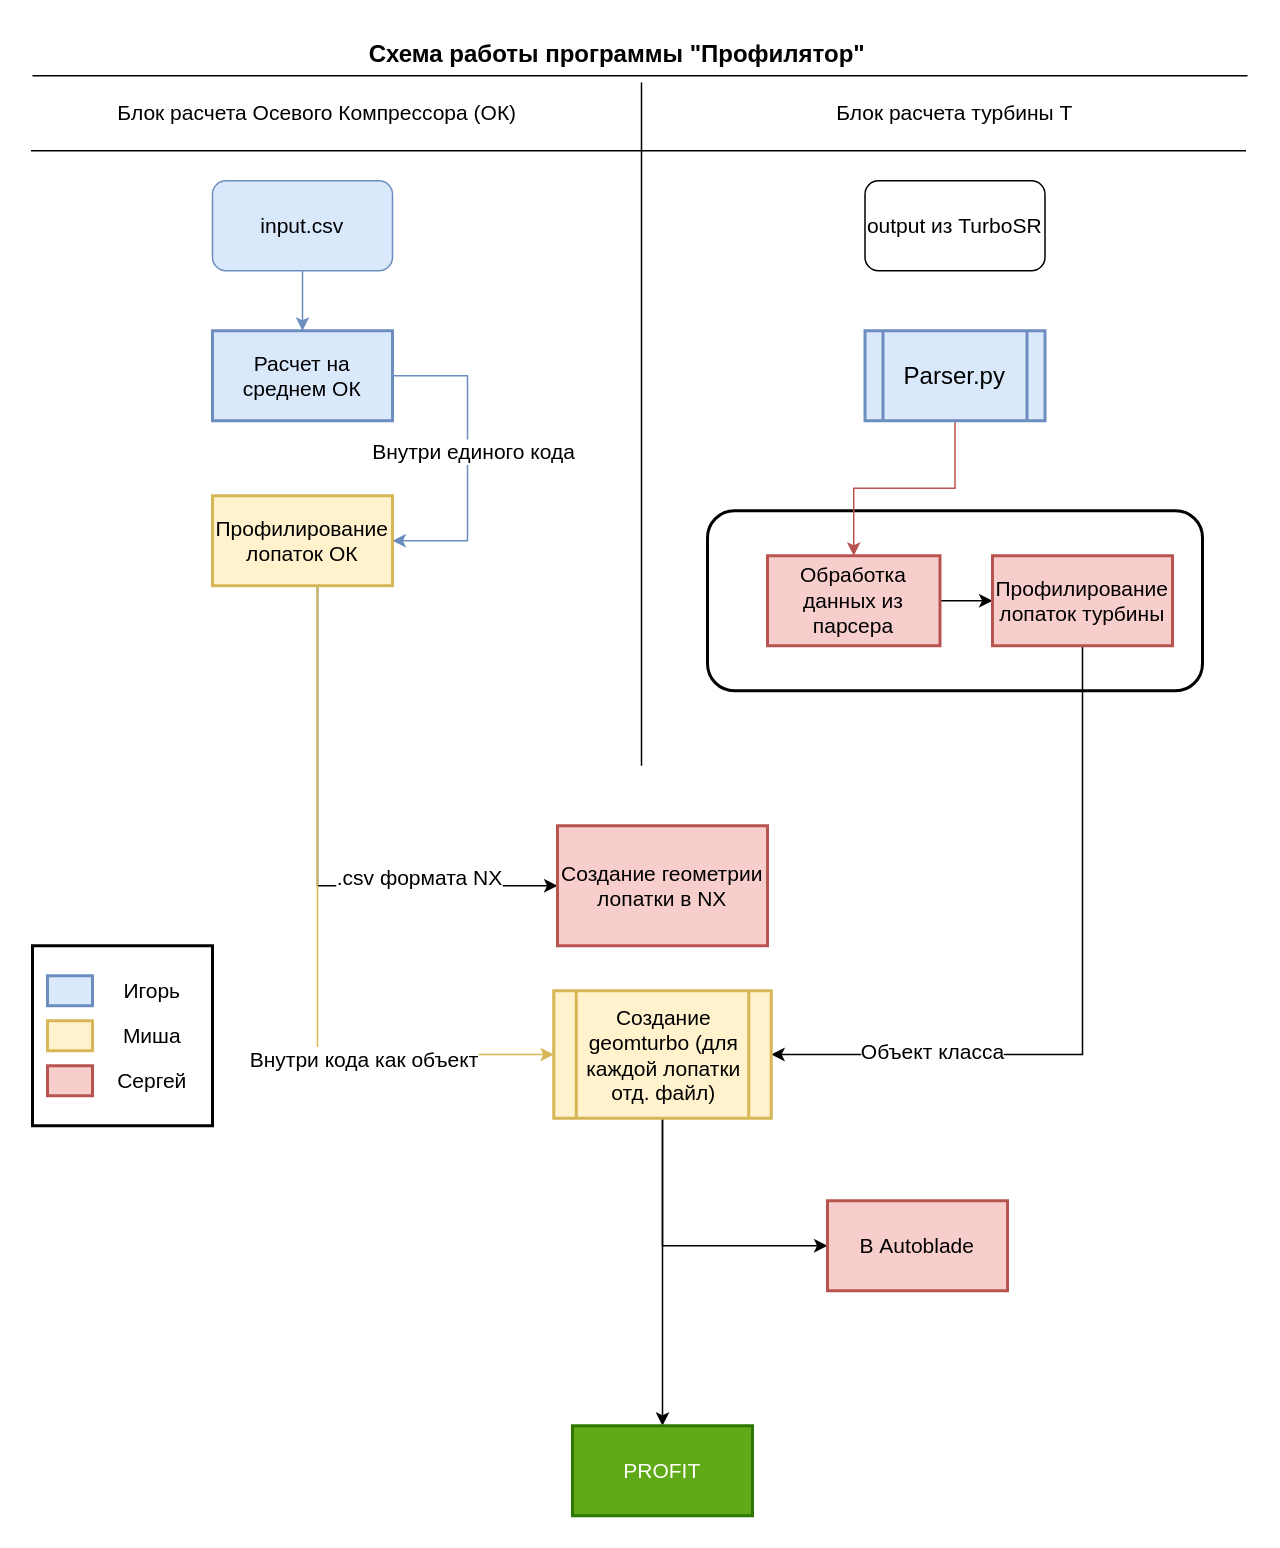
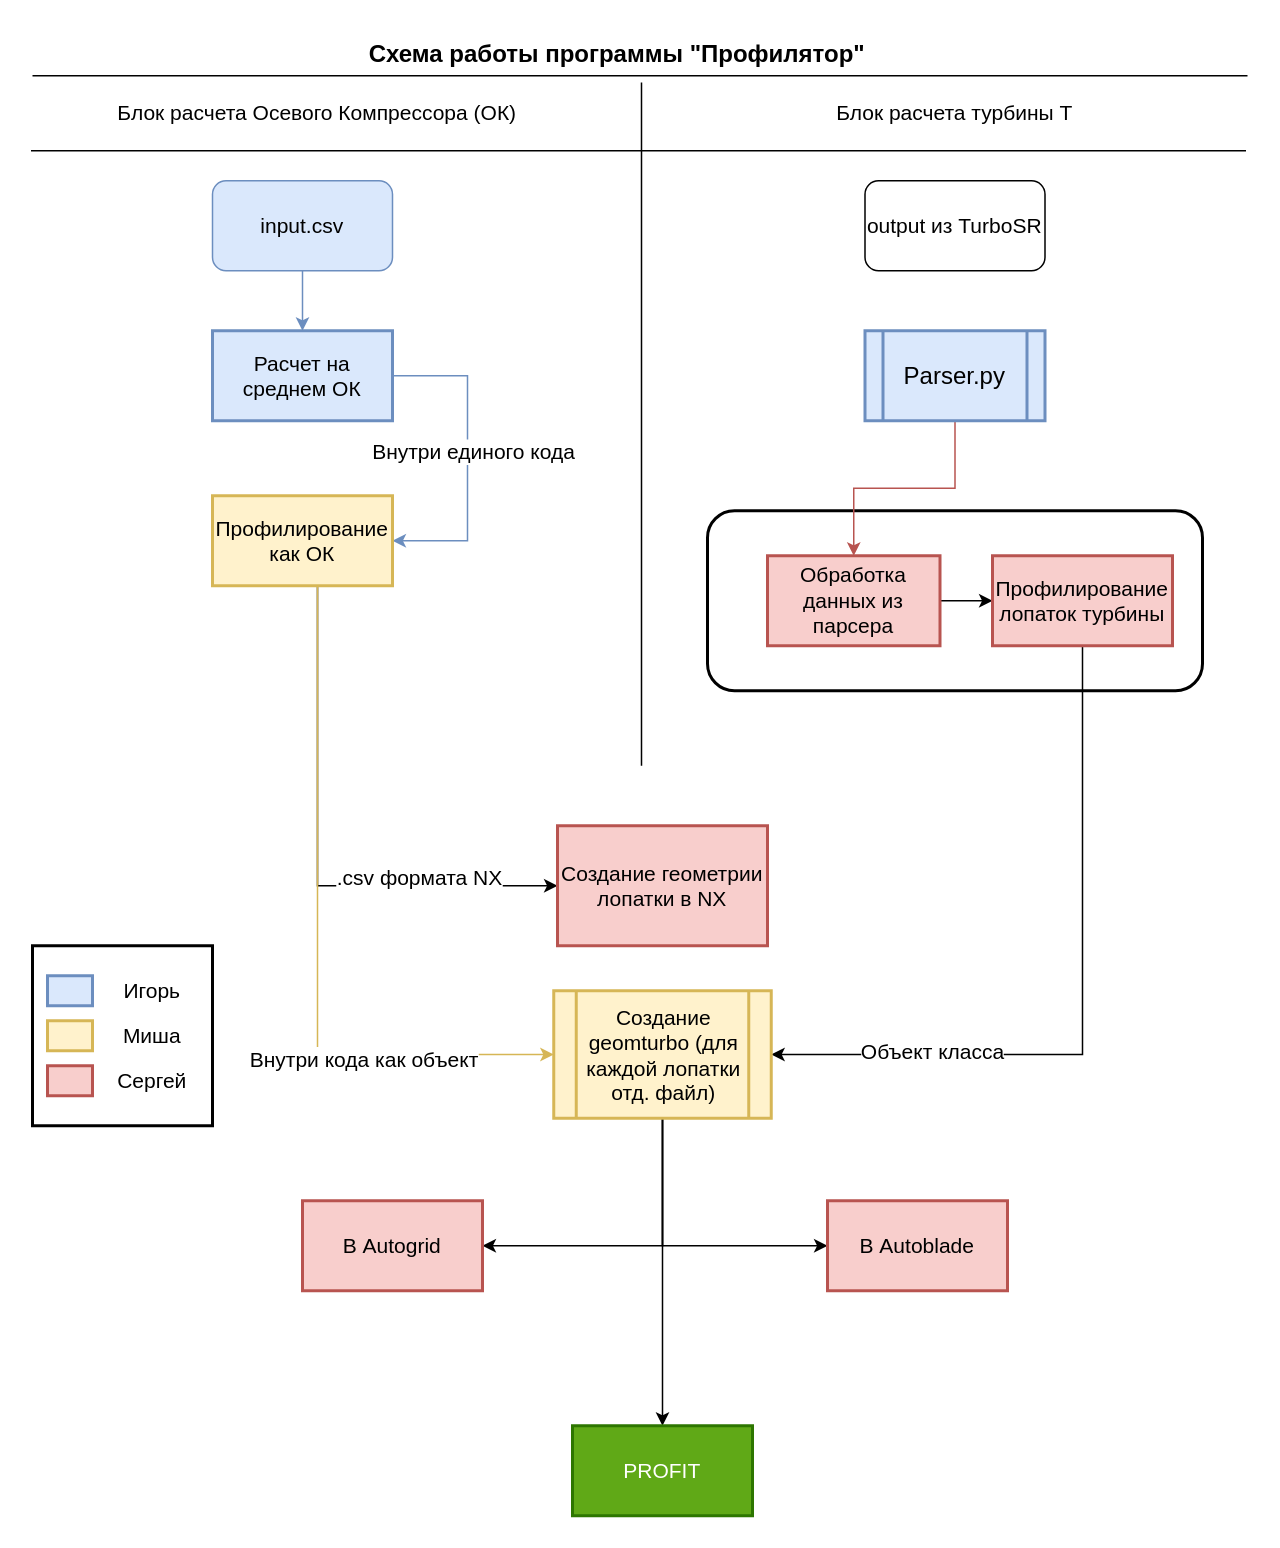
node "Профилирование лопаток ОК": label "Профилирование лопаток ОК" -> "Профилирование как ОК"
node "В Autogrid": added
edge "Создание geomturbo (для каждой лопатки отд. файл)" -> "В Autogrid": added
